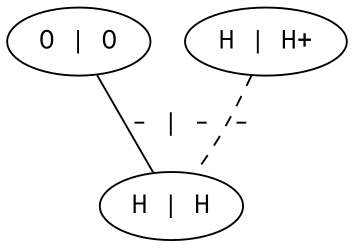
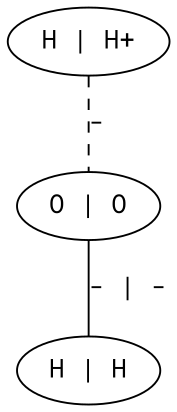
edge "H | H+" -- "H | H": now "H | H+" -- "O | O"
